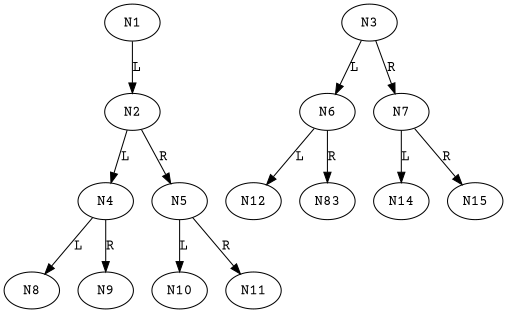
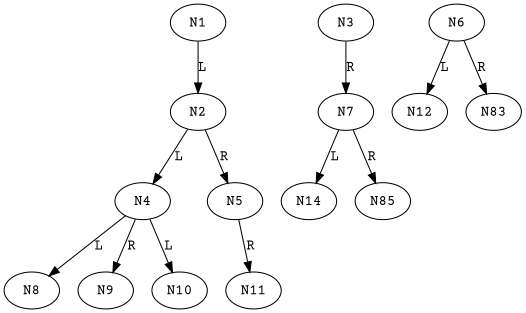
edge "N3" -> "N6": removed, label "L"
node "N15": label "N15" -> "N85"
edge "N5" -> "N10": now "N4" -> "N10"
